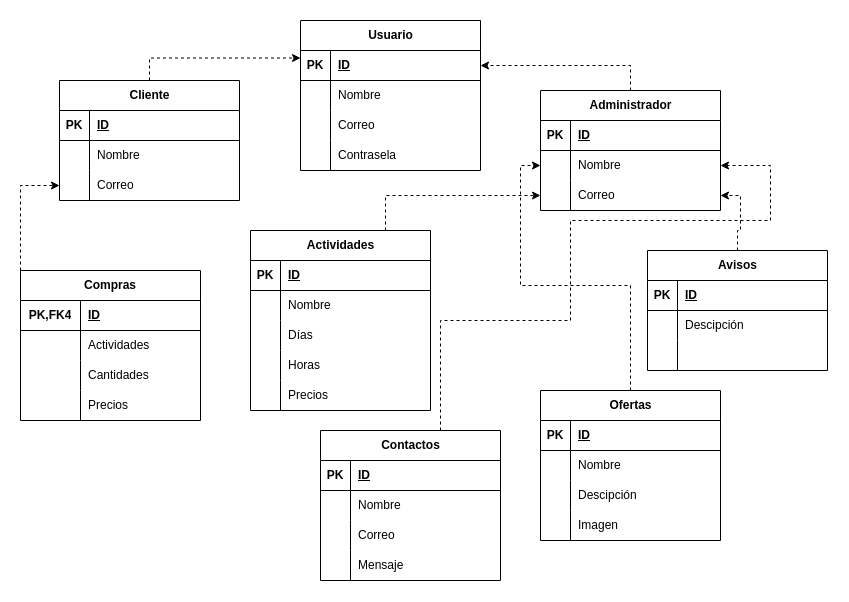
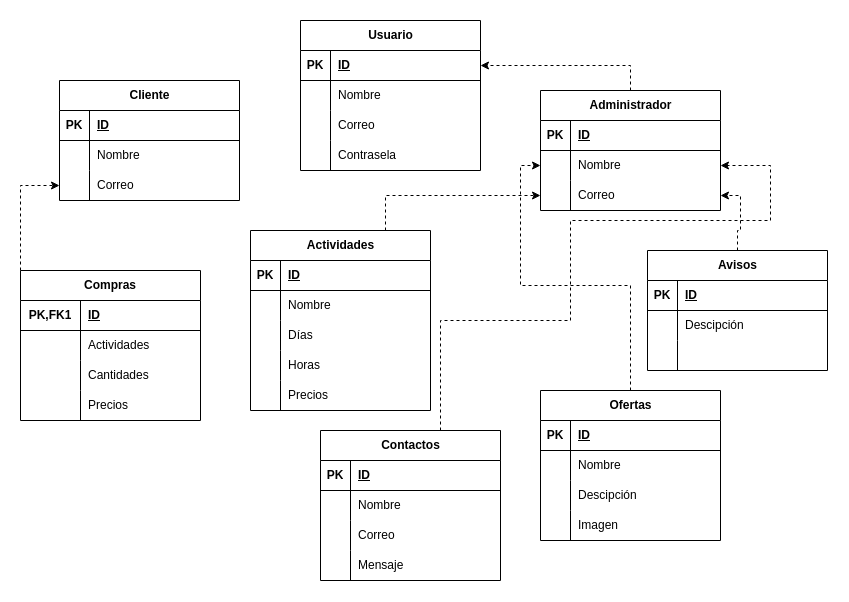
edge "Cliente" -> "Usuario": removed
node "PK,FK4": label "PK,FK4" -> "PK,FK1"
